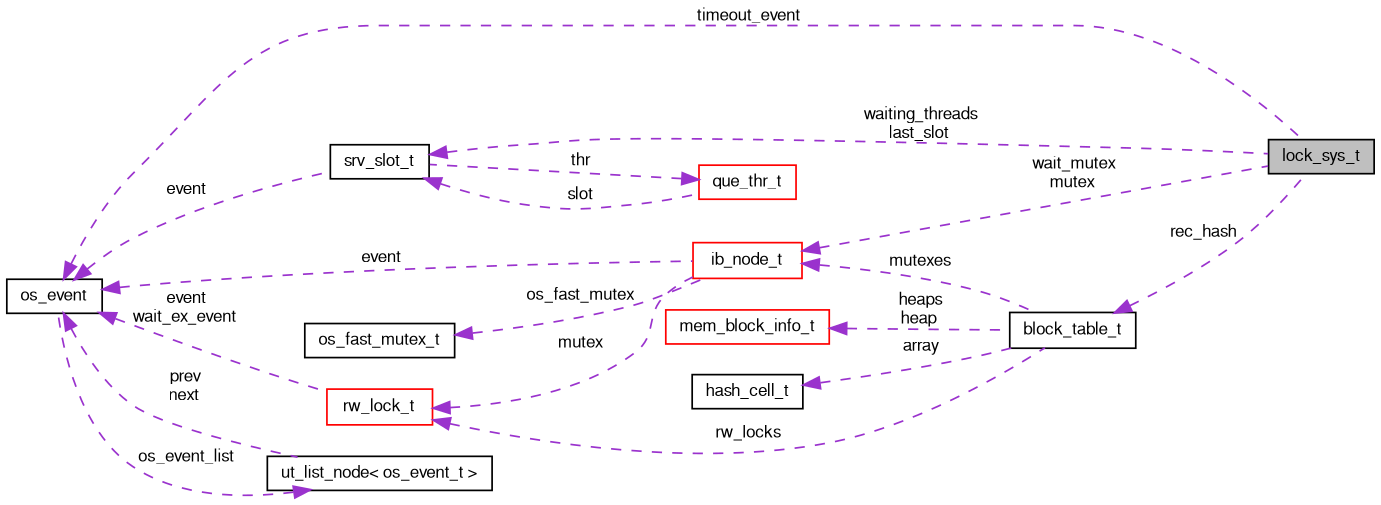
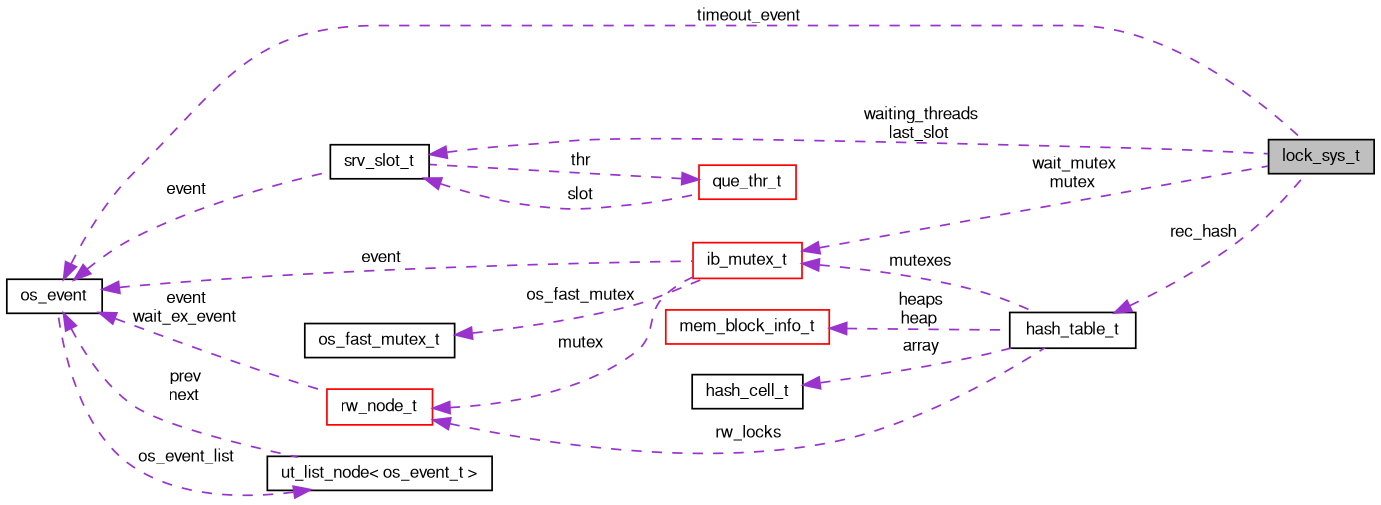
node "ib_node_t": label "ib_node_t" -> "ib_mutex_t"
node "block_table_t": label "block_table_t" -> "hash_table_t"
node "rw_lock_t": label "rw_lock_t" -> "rw_node_t"
